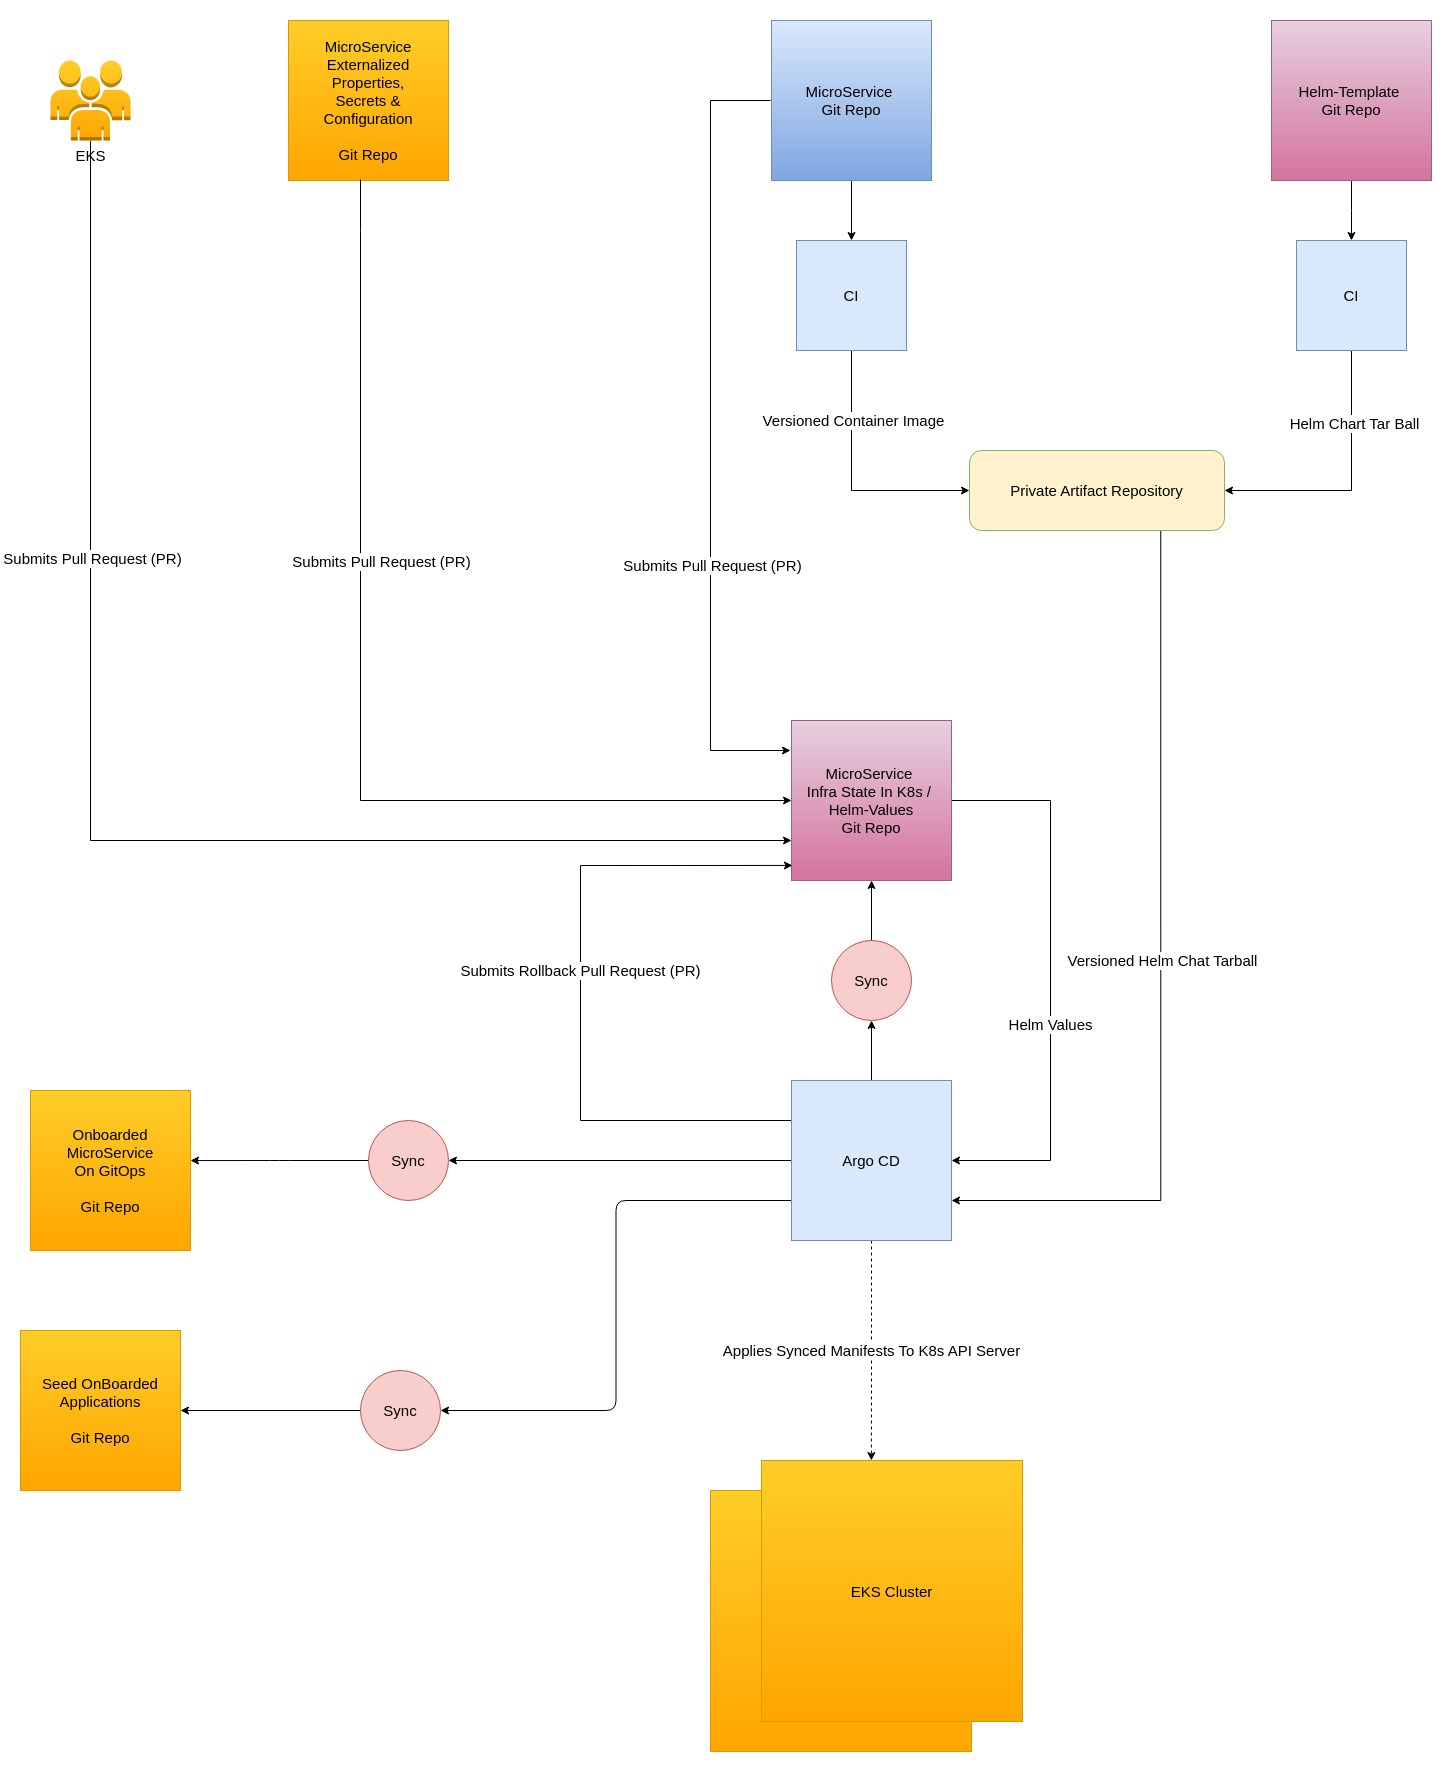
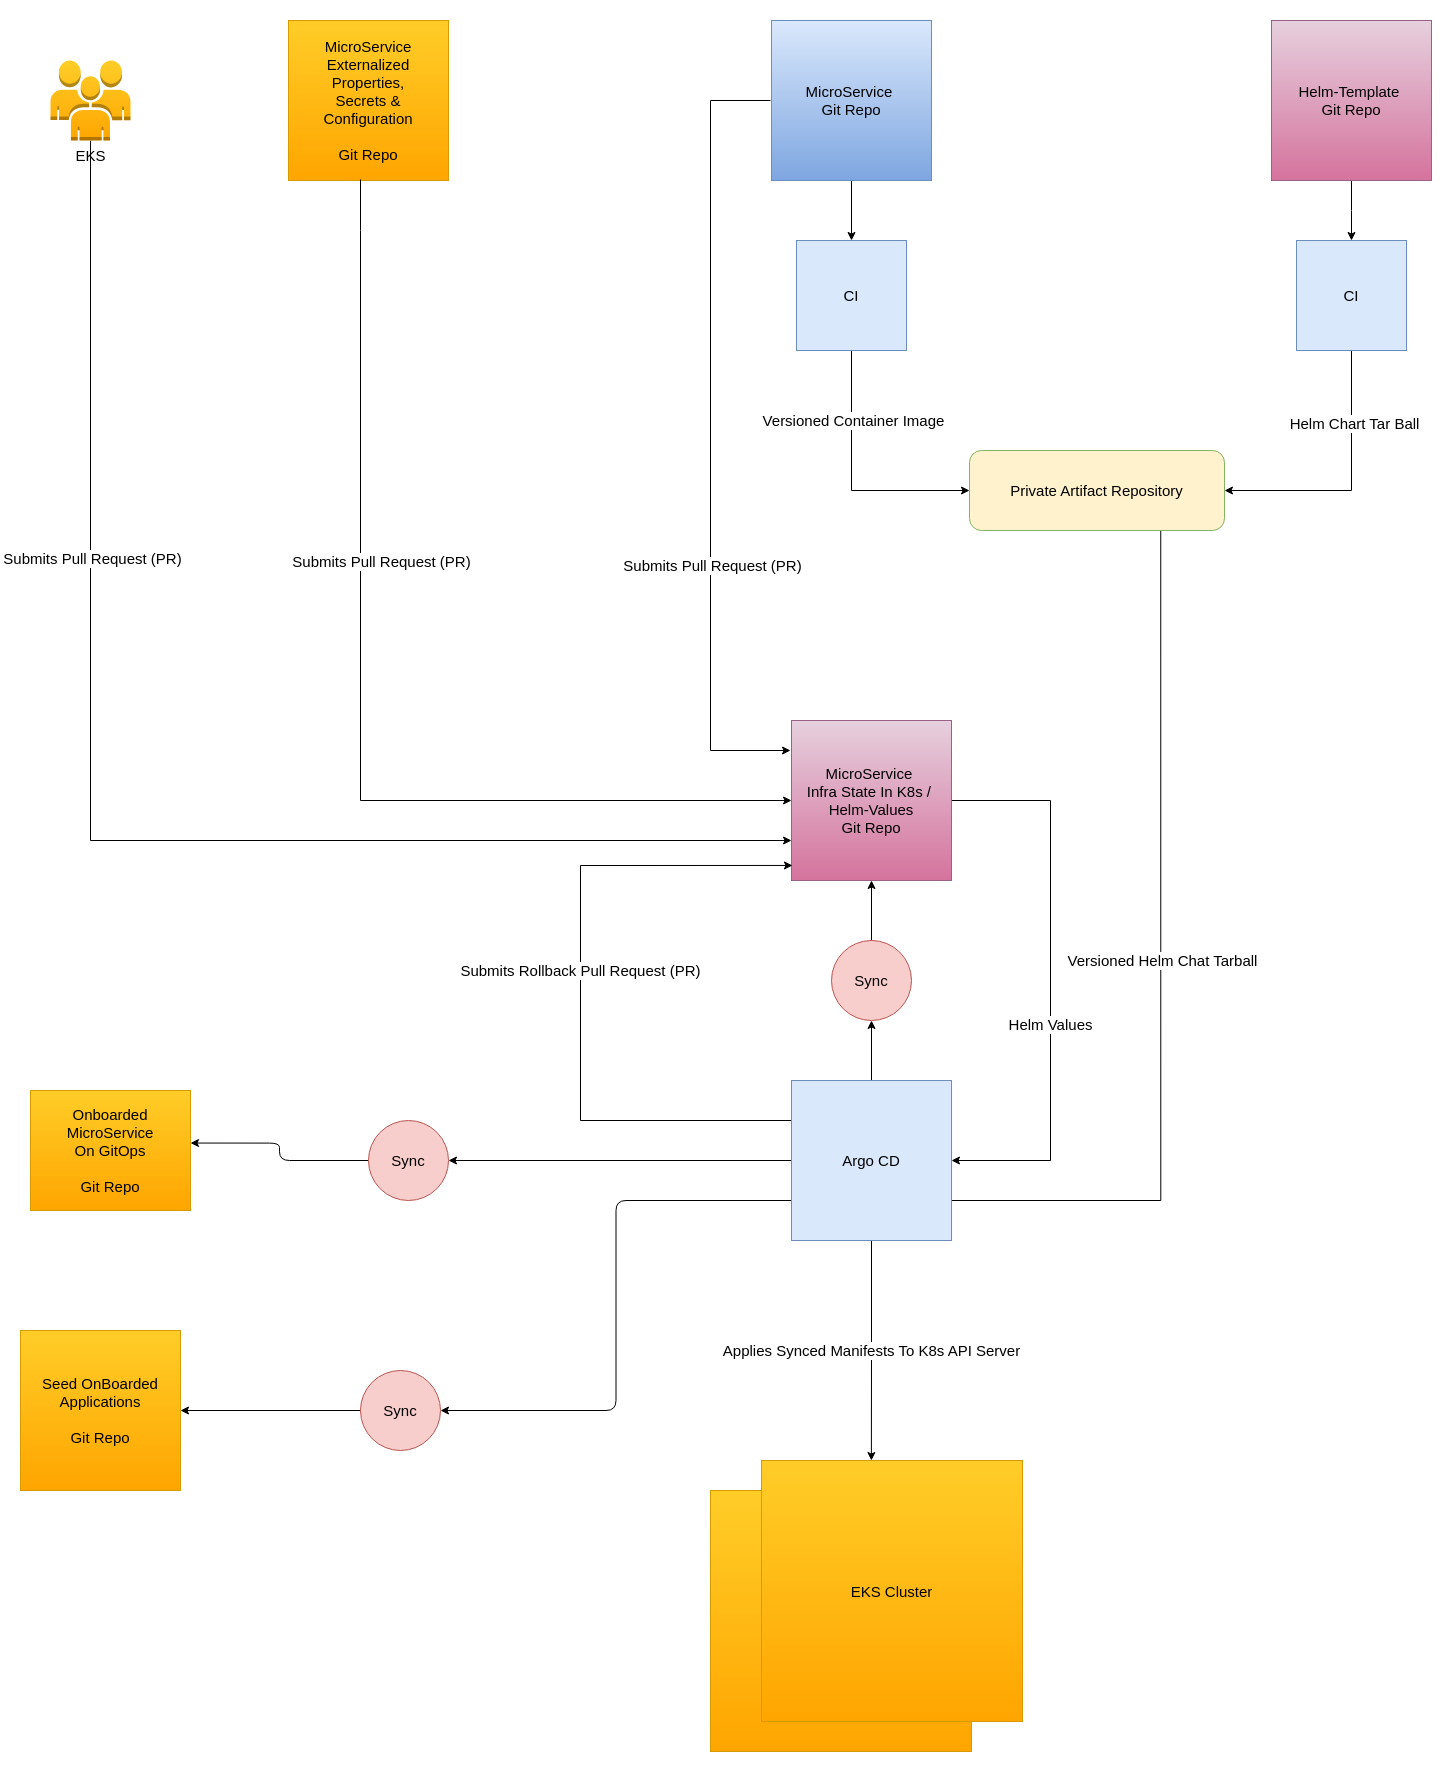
node "Onboarded MicroService On GitOps Git Repo": size 160x160 -> 160x120
edge "Private Artifact Repository" -> "Argo CD": arrowhead classic -> none
edge "Argo CD" -> "EKS Cluster": style dashed -> solid
